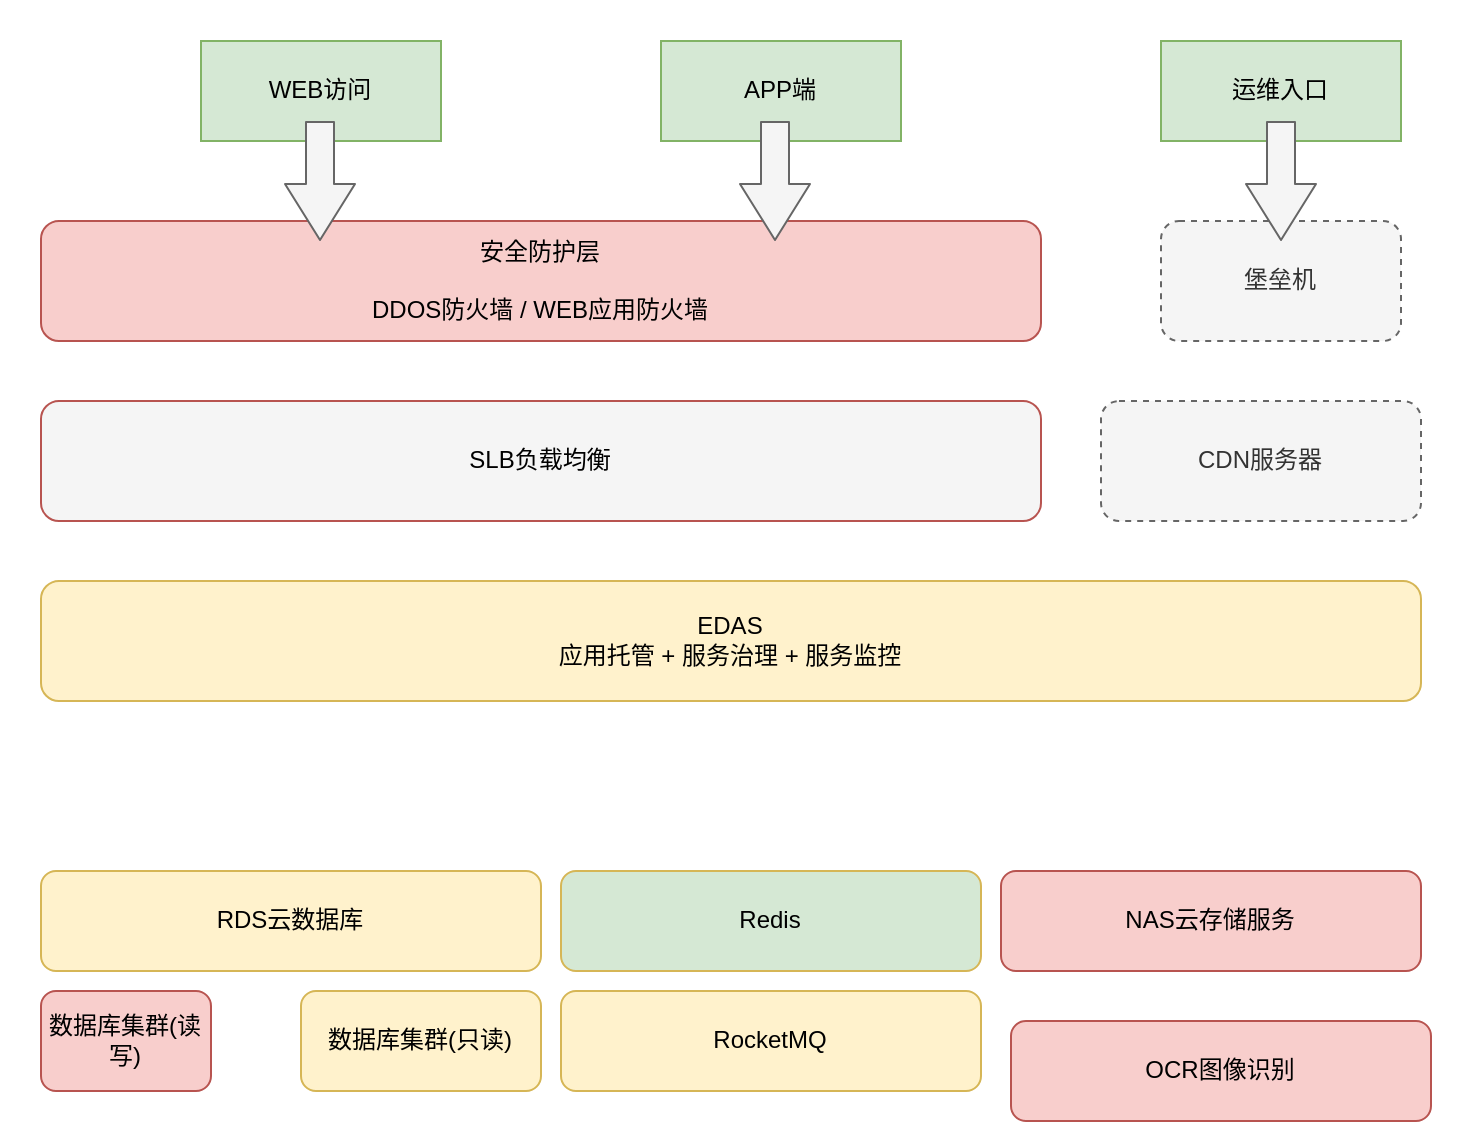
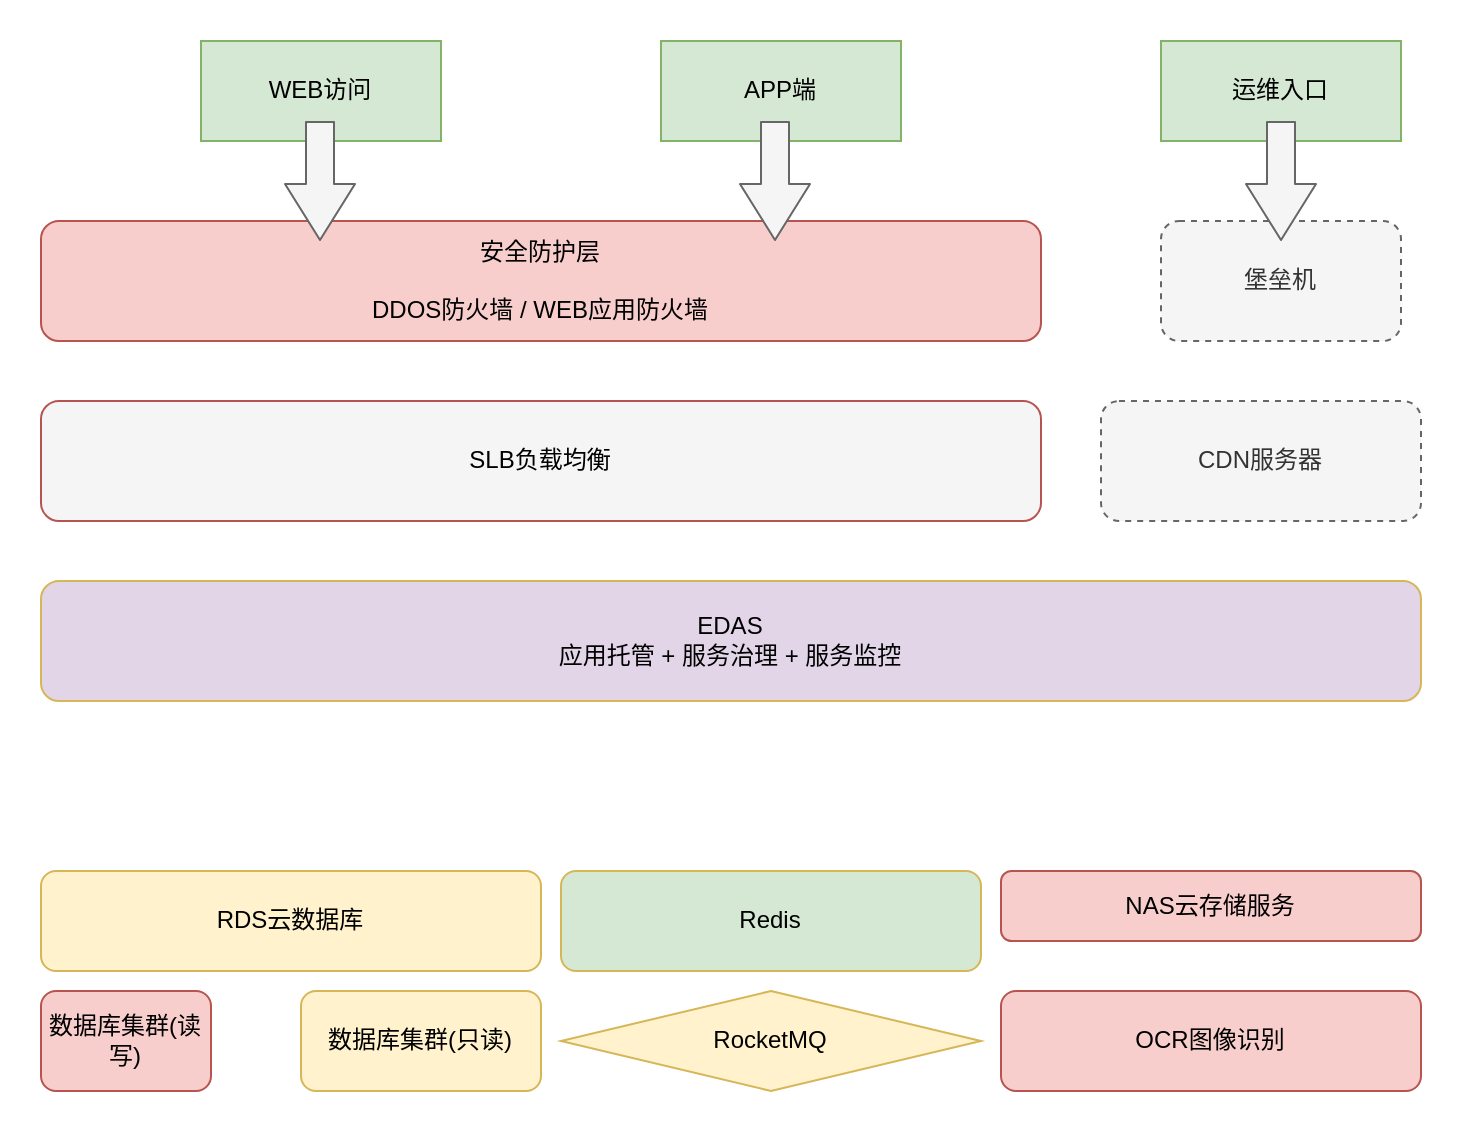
node "EDAS 应用托管 + 服务治理 + 服务监控": fillcolor #fff2cc -> #e1d5e7
node "NAS云存储服务": size 420x100 -> 420x70
node "RocketMQ": shape rounded rectangle -> diamond
node "OCR图像识别": moved (1221, 1071) -> (1211, 1041)
